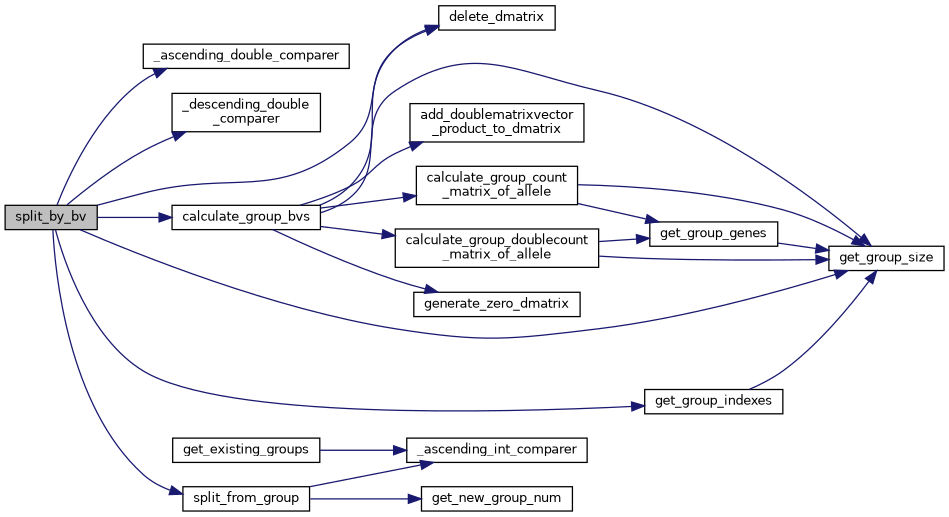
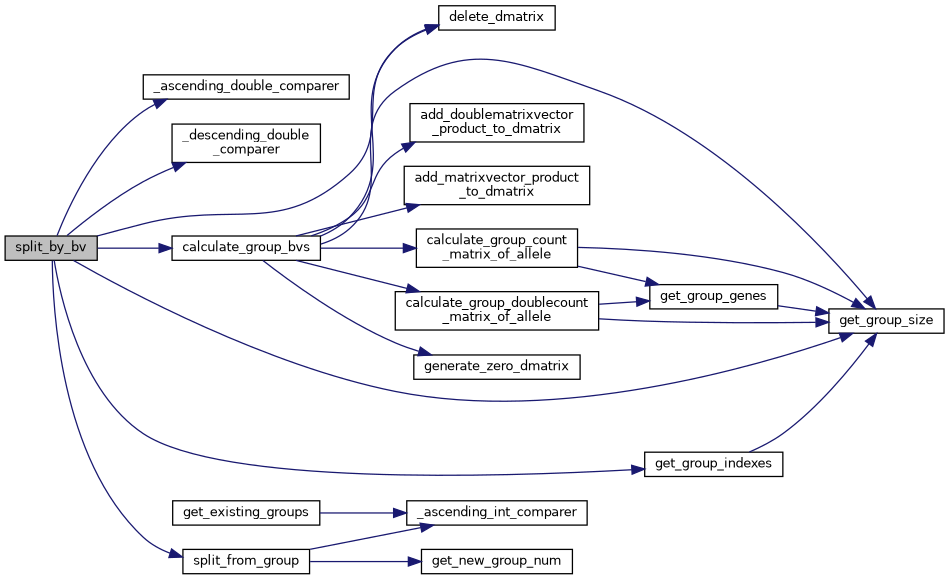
node "add_matrixvector_product _to_dmatrix": added
